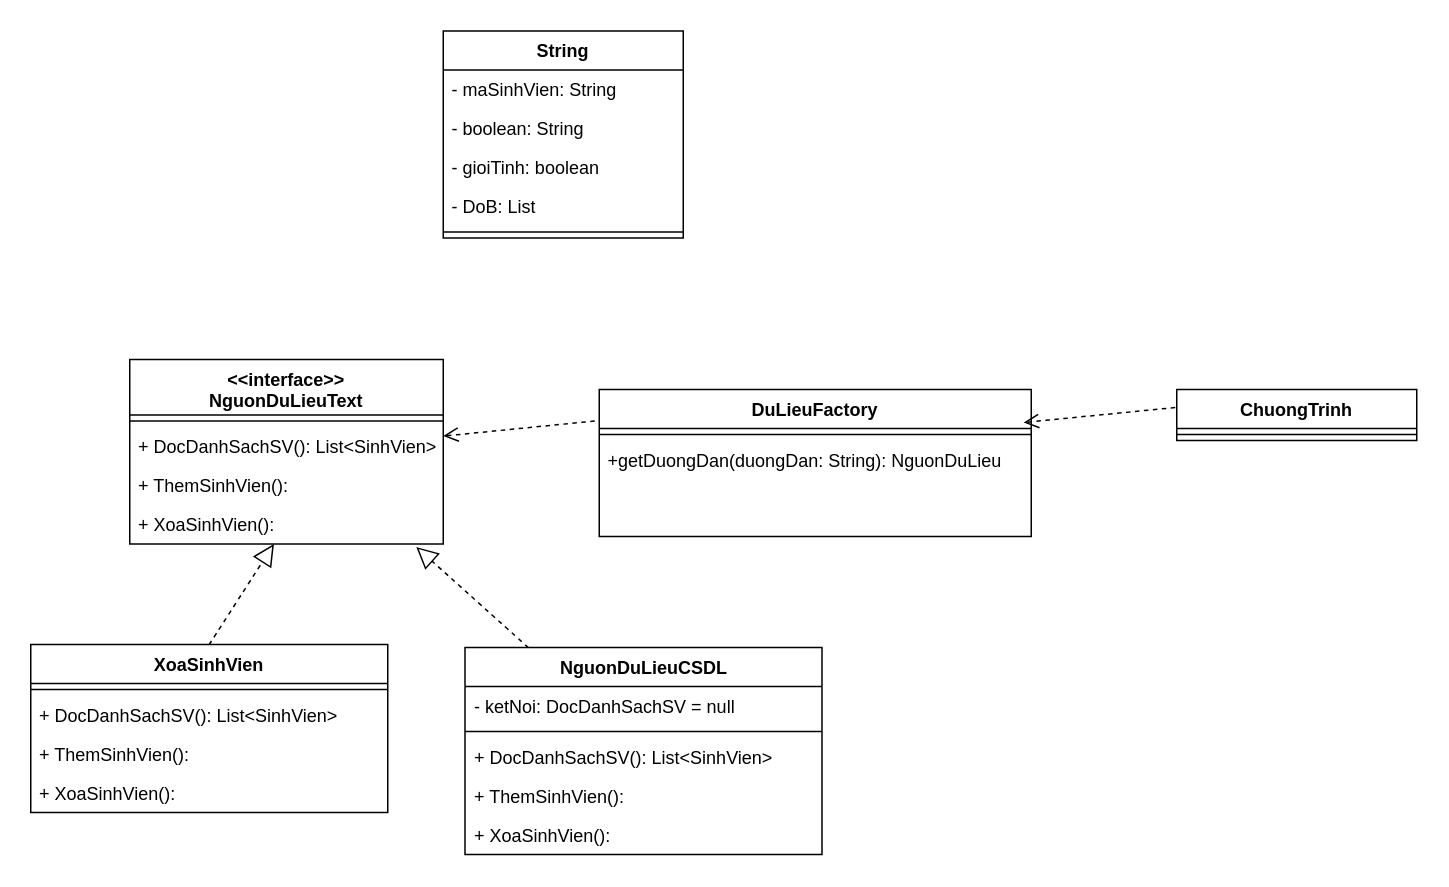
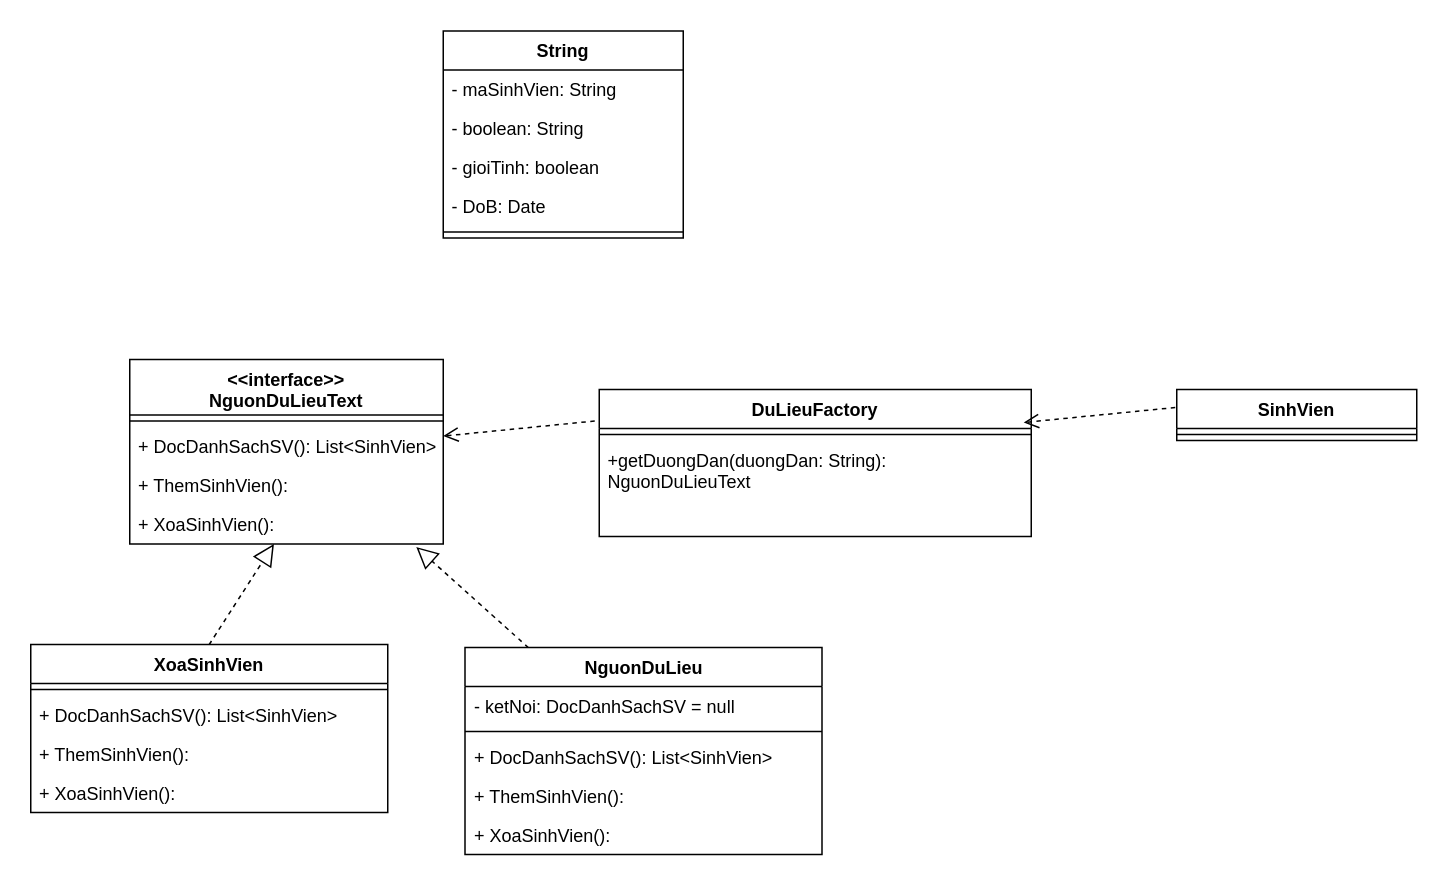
node "- DoB: List": label "- DoB: List" -> "- DoB: Date"
node "ChuongTrinh": label "ChuongTrinh" -> "SinhVien"
node "+getDuongDan(duongDan: String): NguonDuLieu": label "+getDuongDan(duongDan: String): NguonDuLieu" -> "+getDuongDan(duongDan: String): NguonDuLieuText"
node "NguonDuLieuCSDL": label "NguonDuLieuCSDL" -> "NguonDuLieu"
